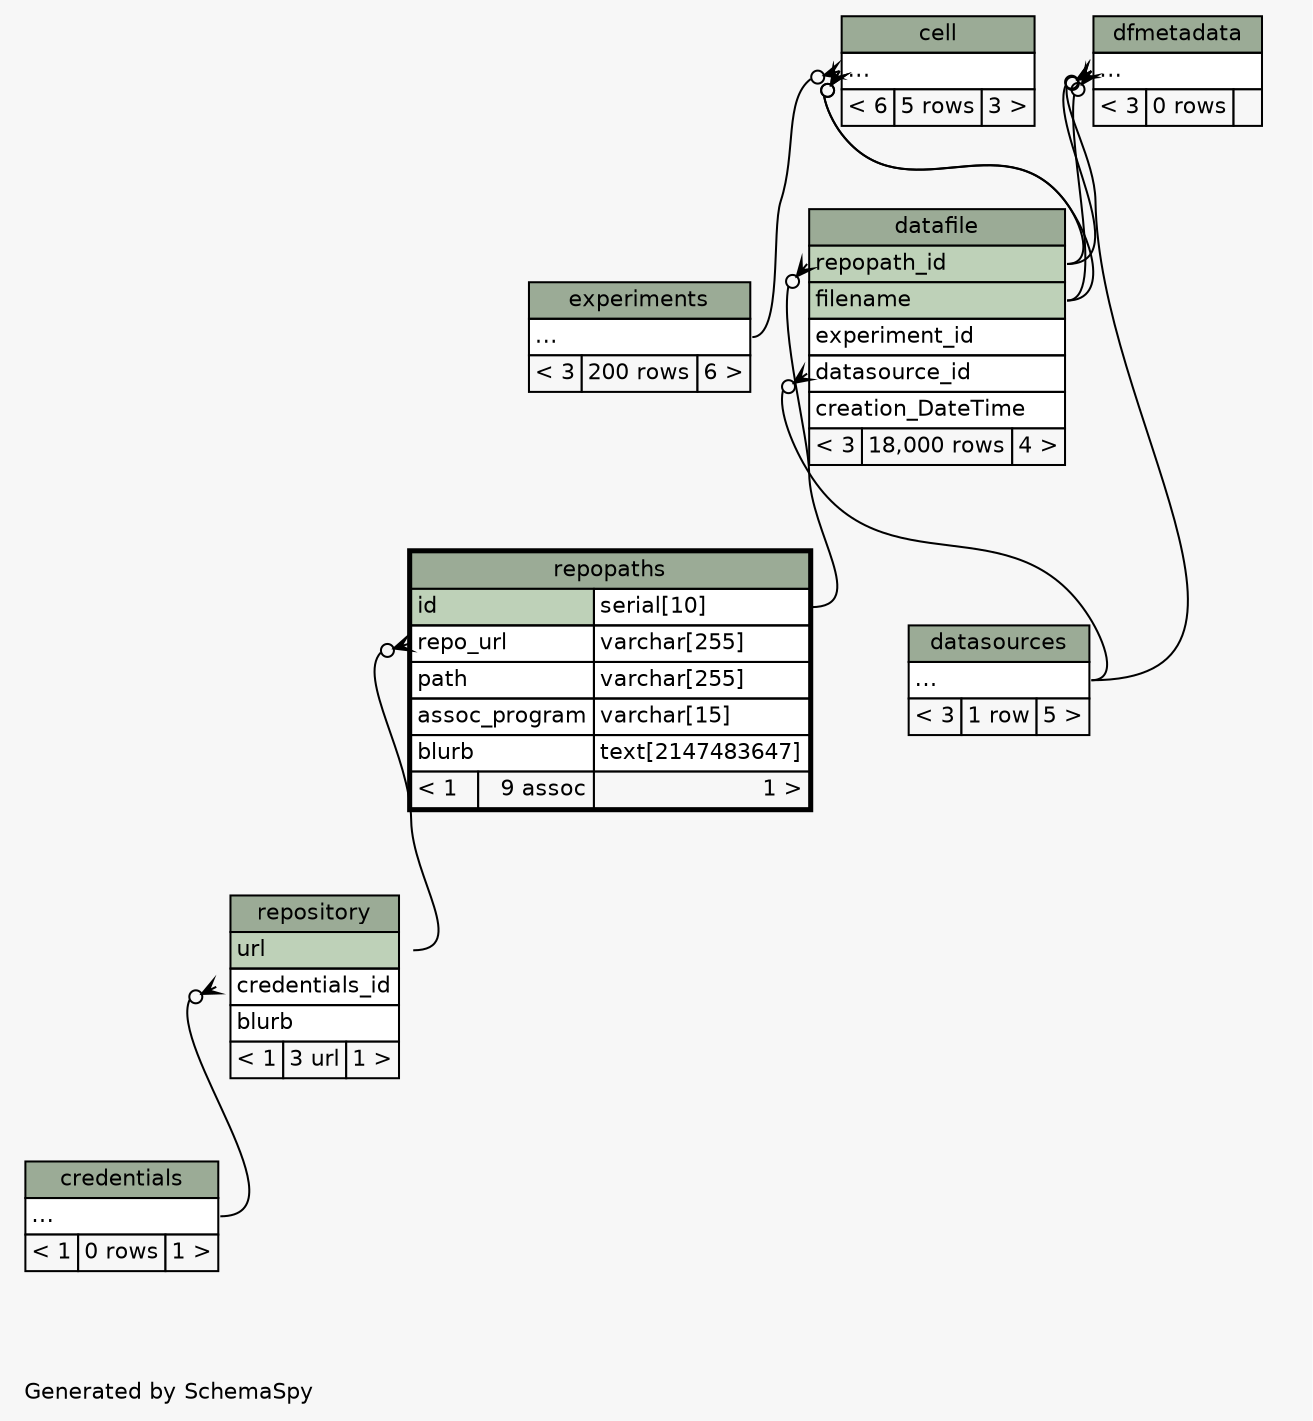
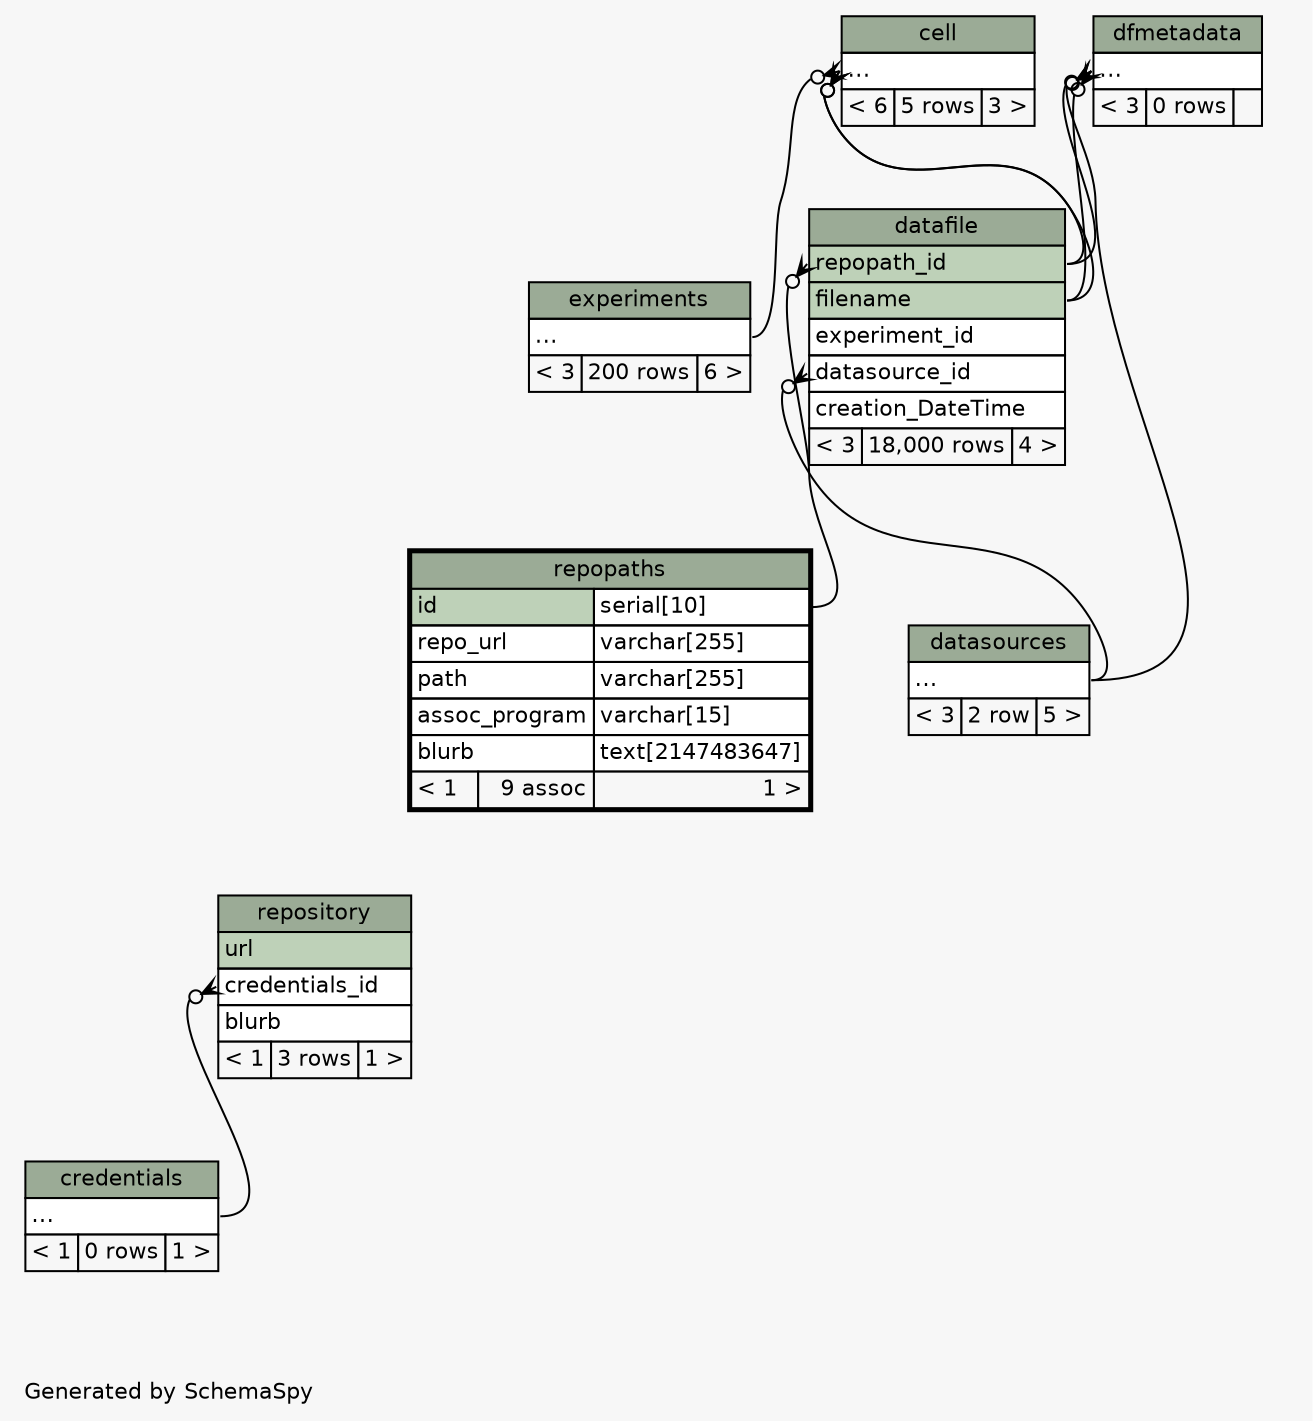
node "datasources": text "1 row" -> "2 row"
edge "repository" -> "repopaths": removed
node "repository": text "3 url" -> "3 rows"
